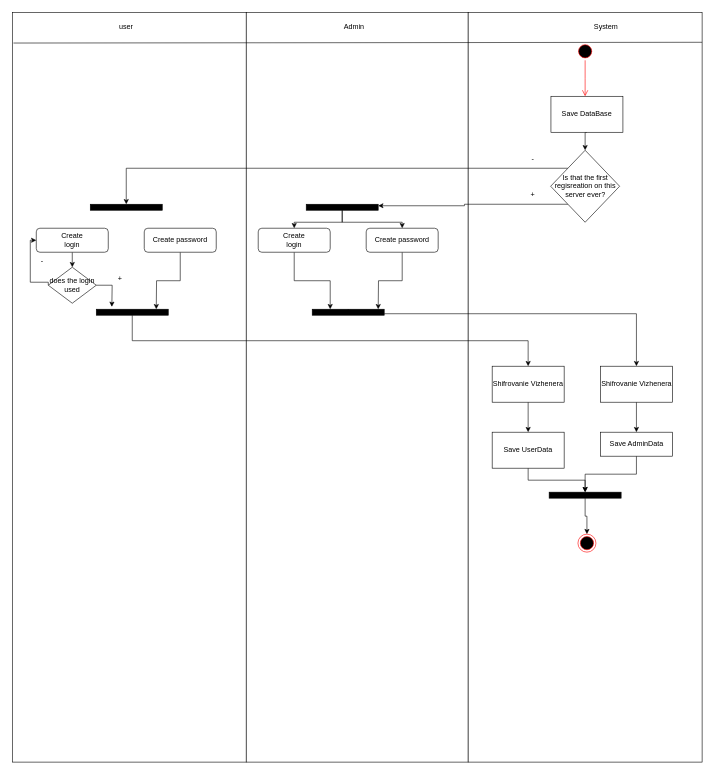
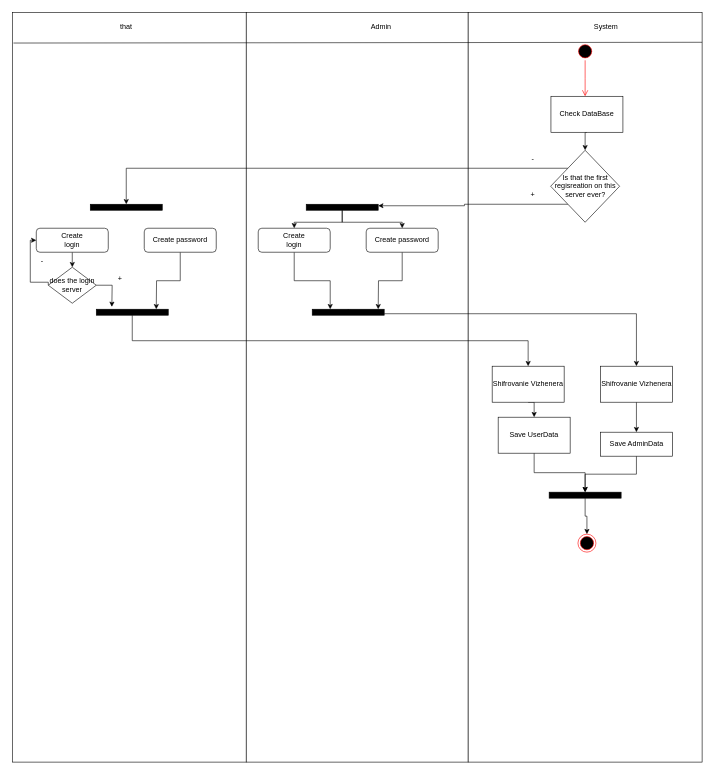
node "user": label "user" -> "that"
node "Admin": moved (354, 27) -> (381, 27)
node "Save DataBase": label "Save DataBase" -> "Check DataBase"
node "does the login used": label "does the login used" -> "does the login server"
node "Save UserData": moved (528, 450) -> (534, 435)
